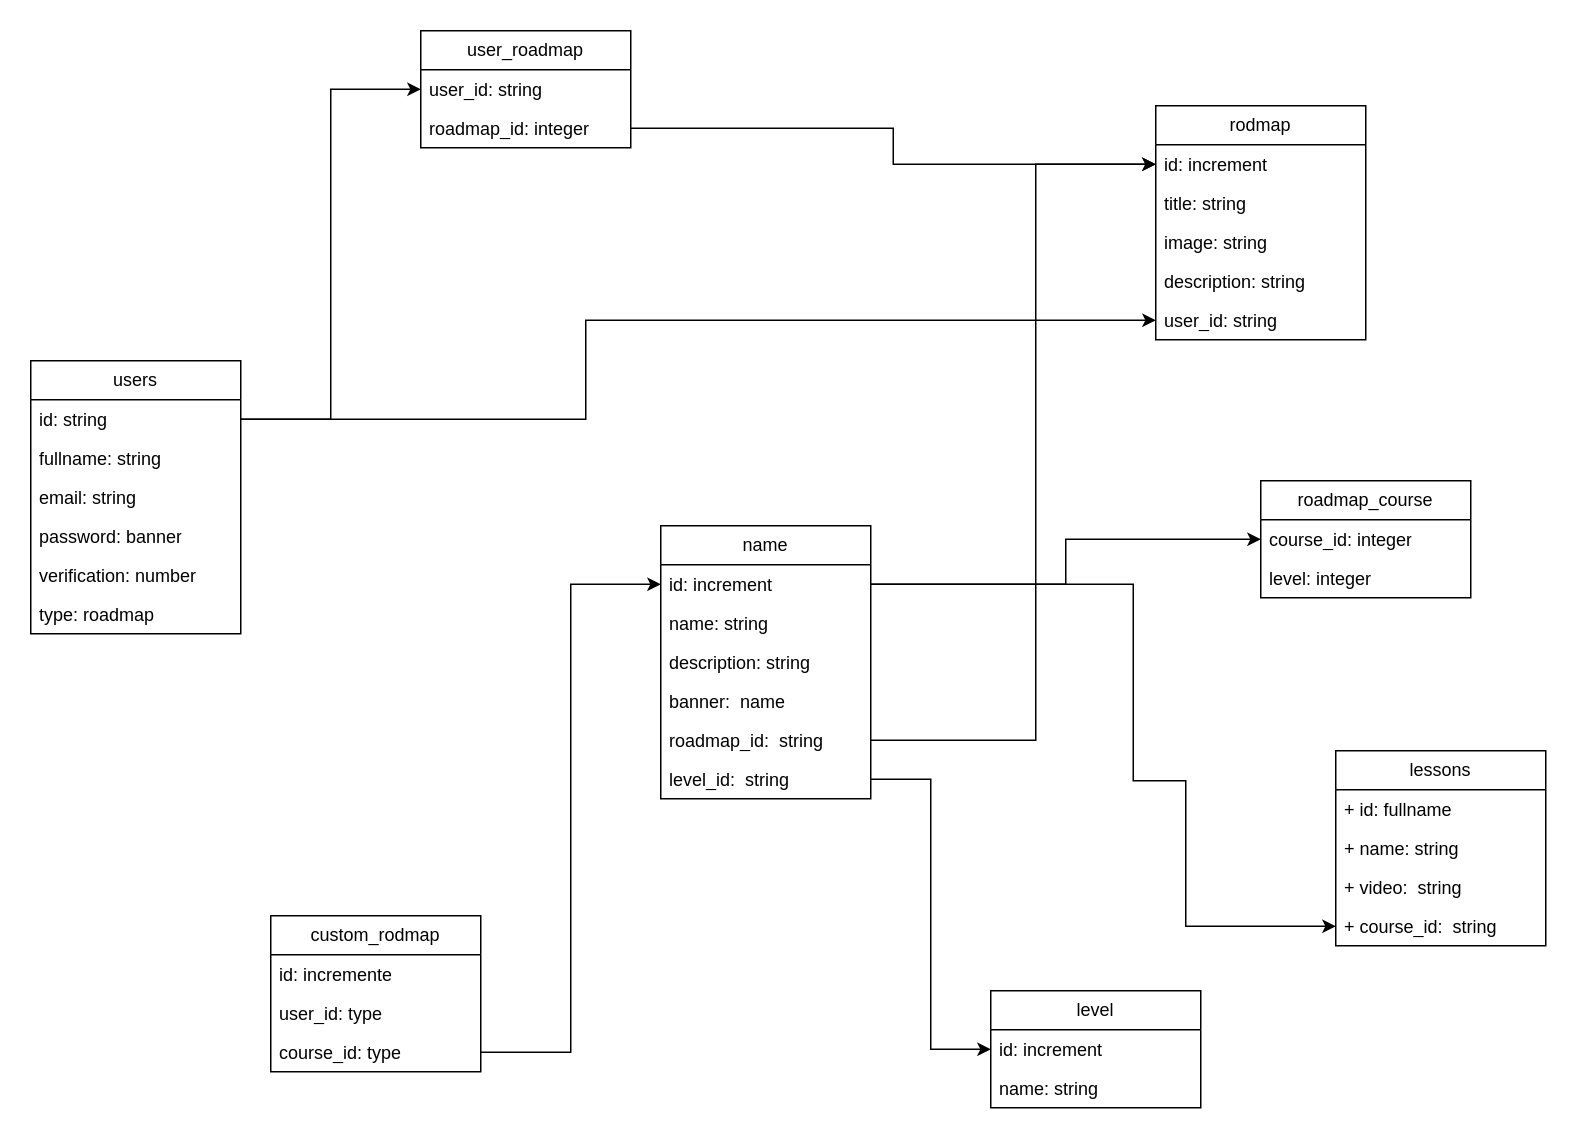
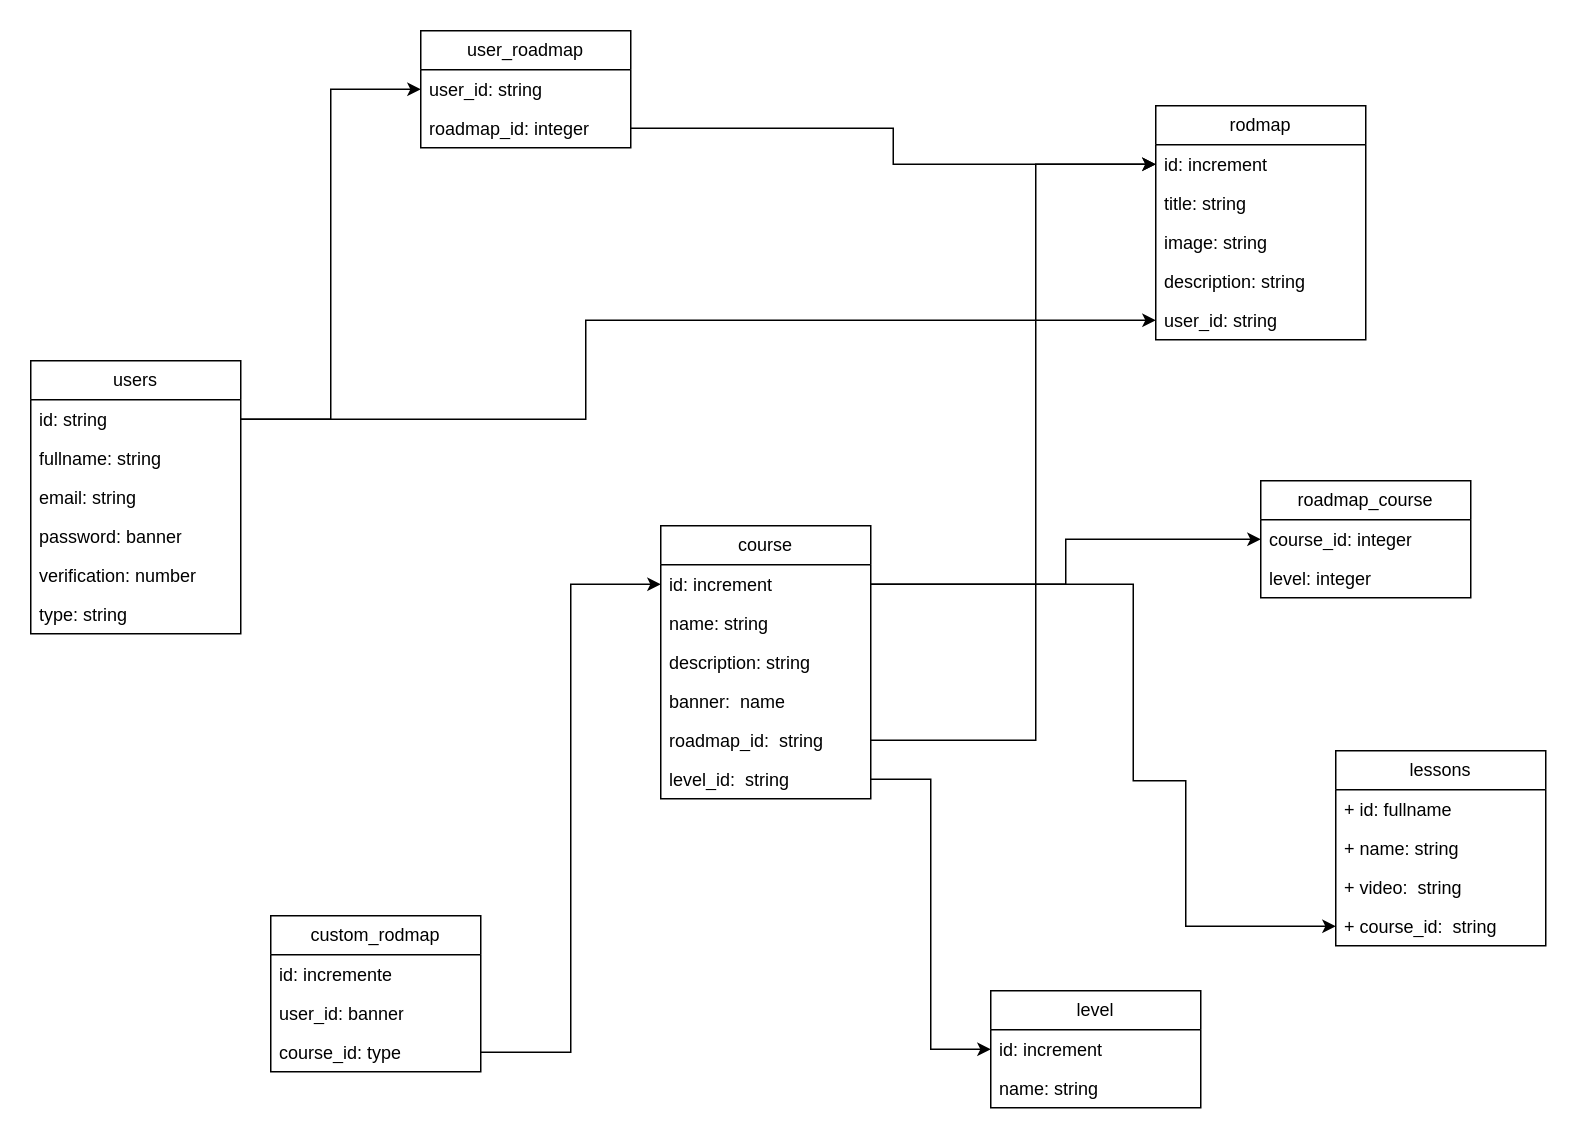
node "name": label "name" -> "course"
node "type: roadmap": label "type: roadmap" -> "type: string"
node "user_id: type": label "user_id: type" -> "user_id: banner"
